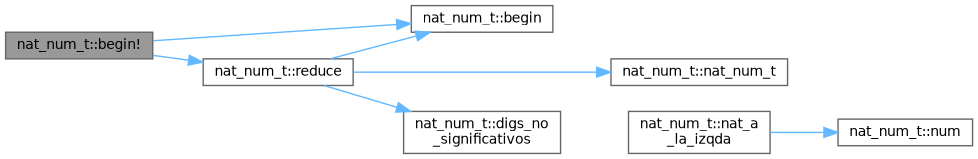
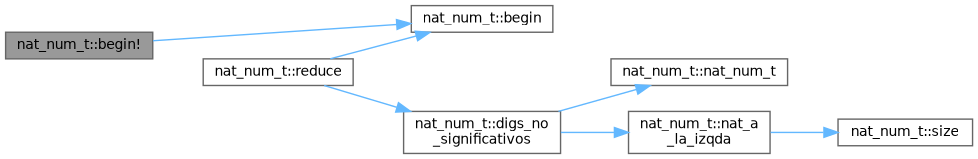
edge "nat_num_t::begin!" -> "nat_num_t::reduce": removed
edge "nat_num_t::reduce" -> "nat_num_t::nat_num_t": now "nat_num_t::digs_no _significativos" -> "nat_num_t::nat_num_t"
edge "nat_num_t::digs_no _significativos" -> "nat_num_t::nat_a _la_izqda": added
node "nat_num_t::num": label "nat_num_t::num" -> "nat_num_t::size"
